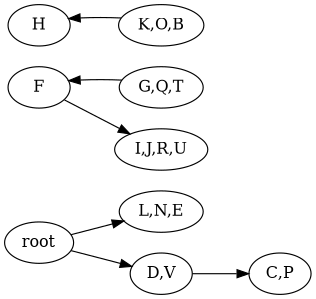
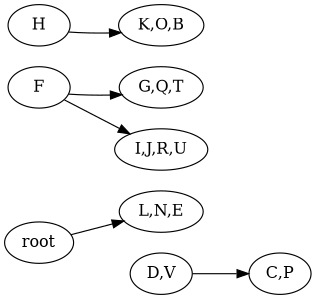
edge "K,O,B" -> "H": reversed
edge "G,Q,T" -> "F": reversed
edge "root" -> "D,V": removed
